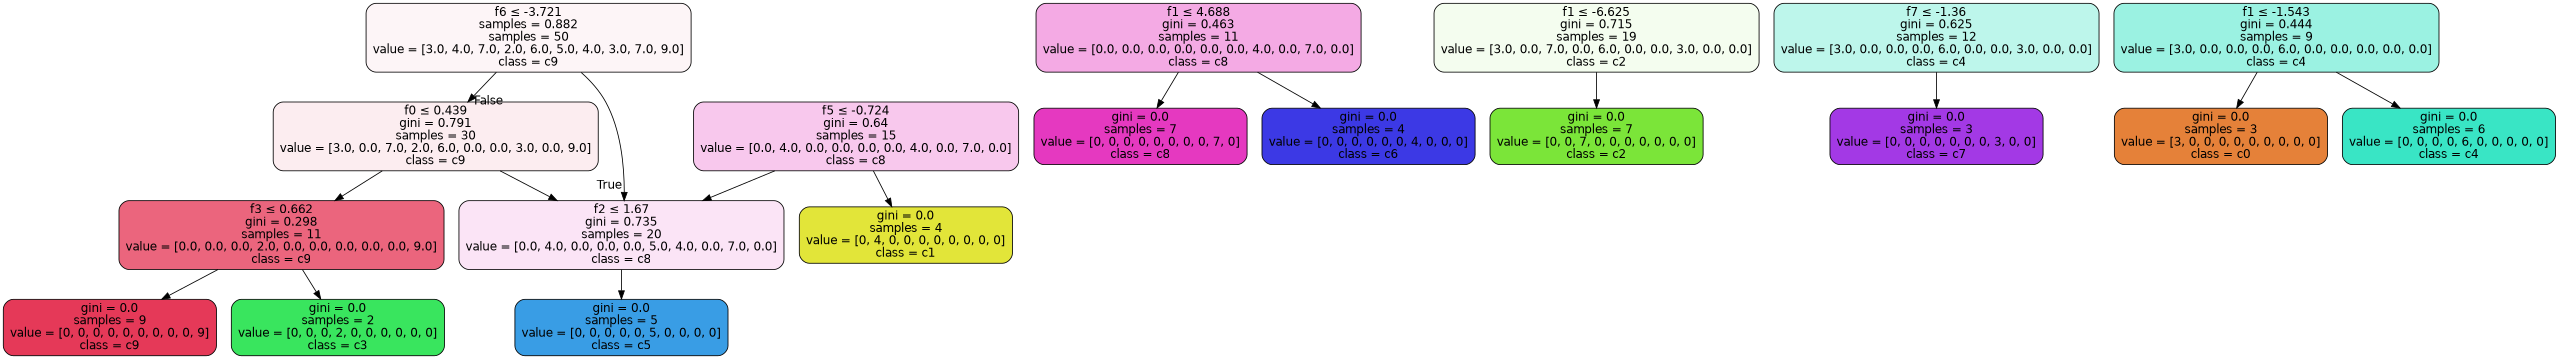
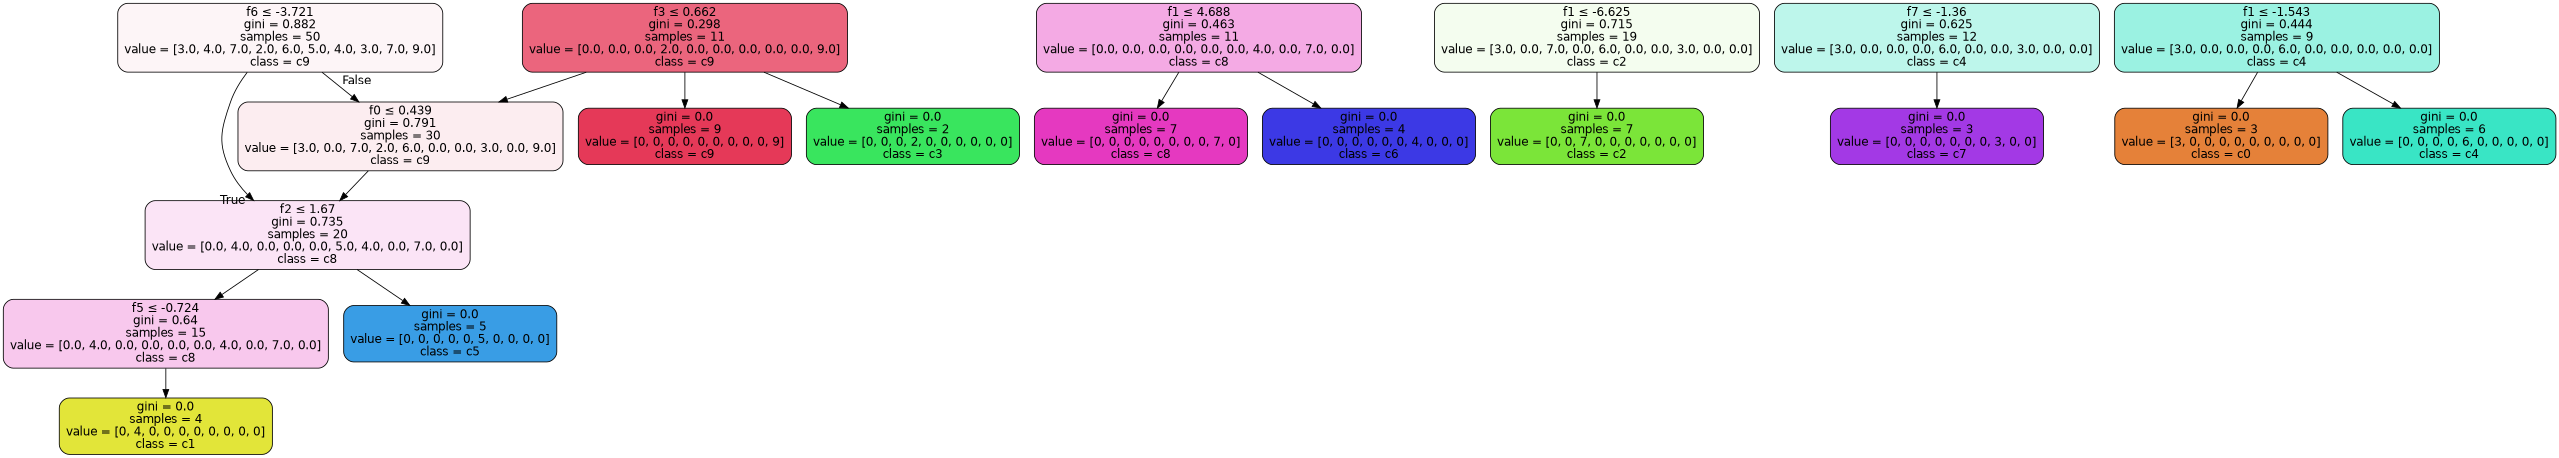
node "f6 ≤ -3.721": text "samples = 0.882" -> "gini = 0.882"
edge "f0 ≤ 0.439" -> "f3 ≤ 0.662": reversed
edge "f5 ≤ -0.724" -> "f2 ≤ 1.67": reversed
